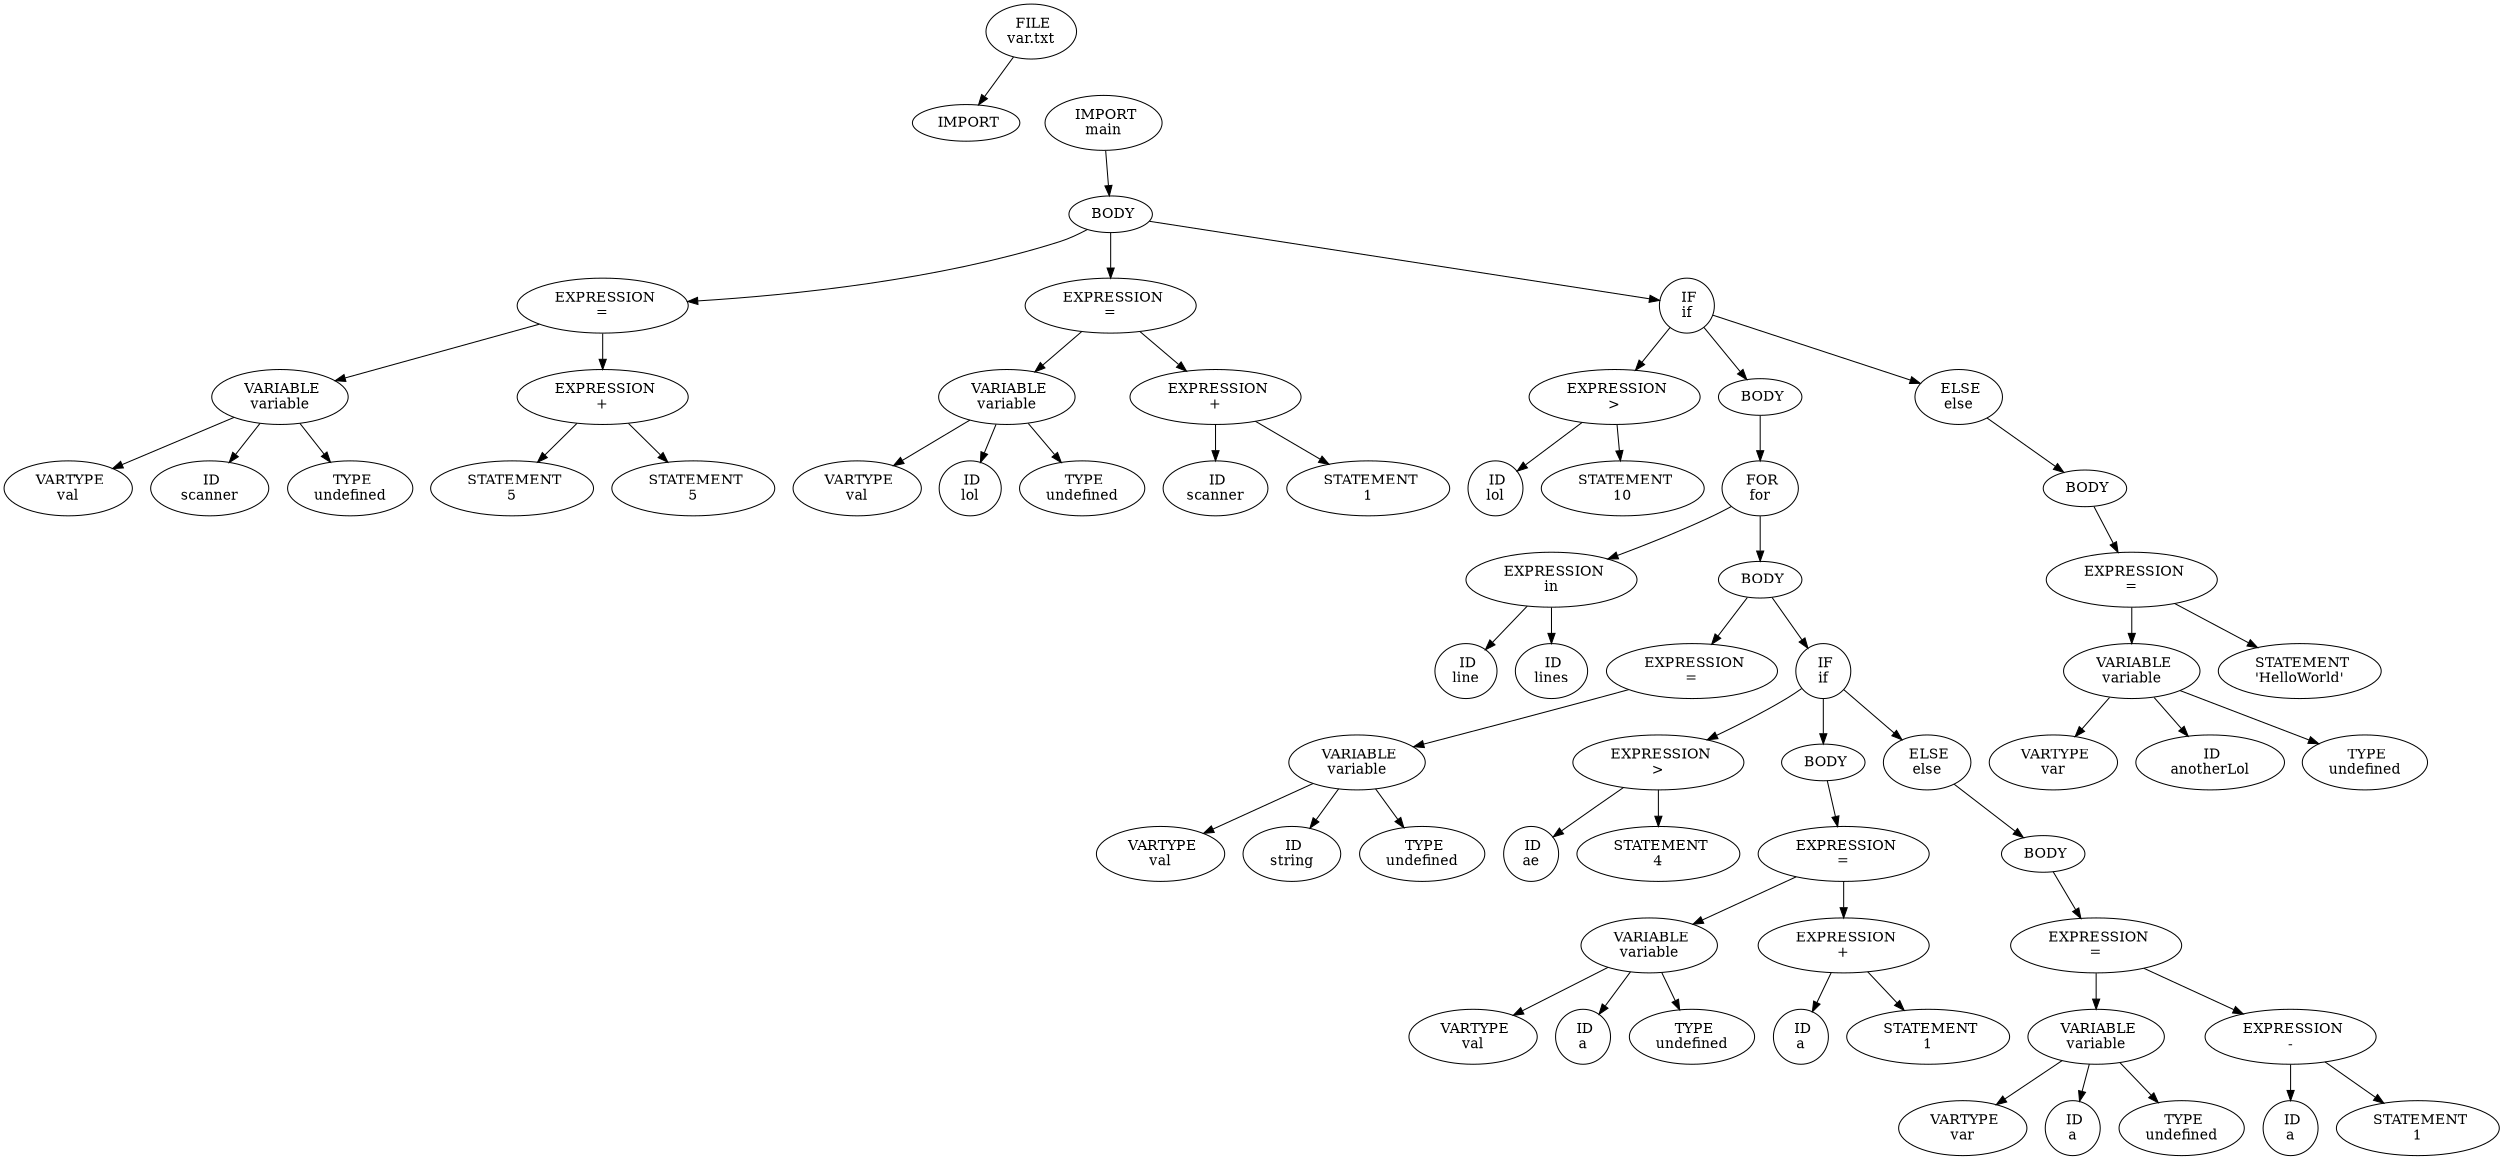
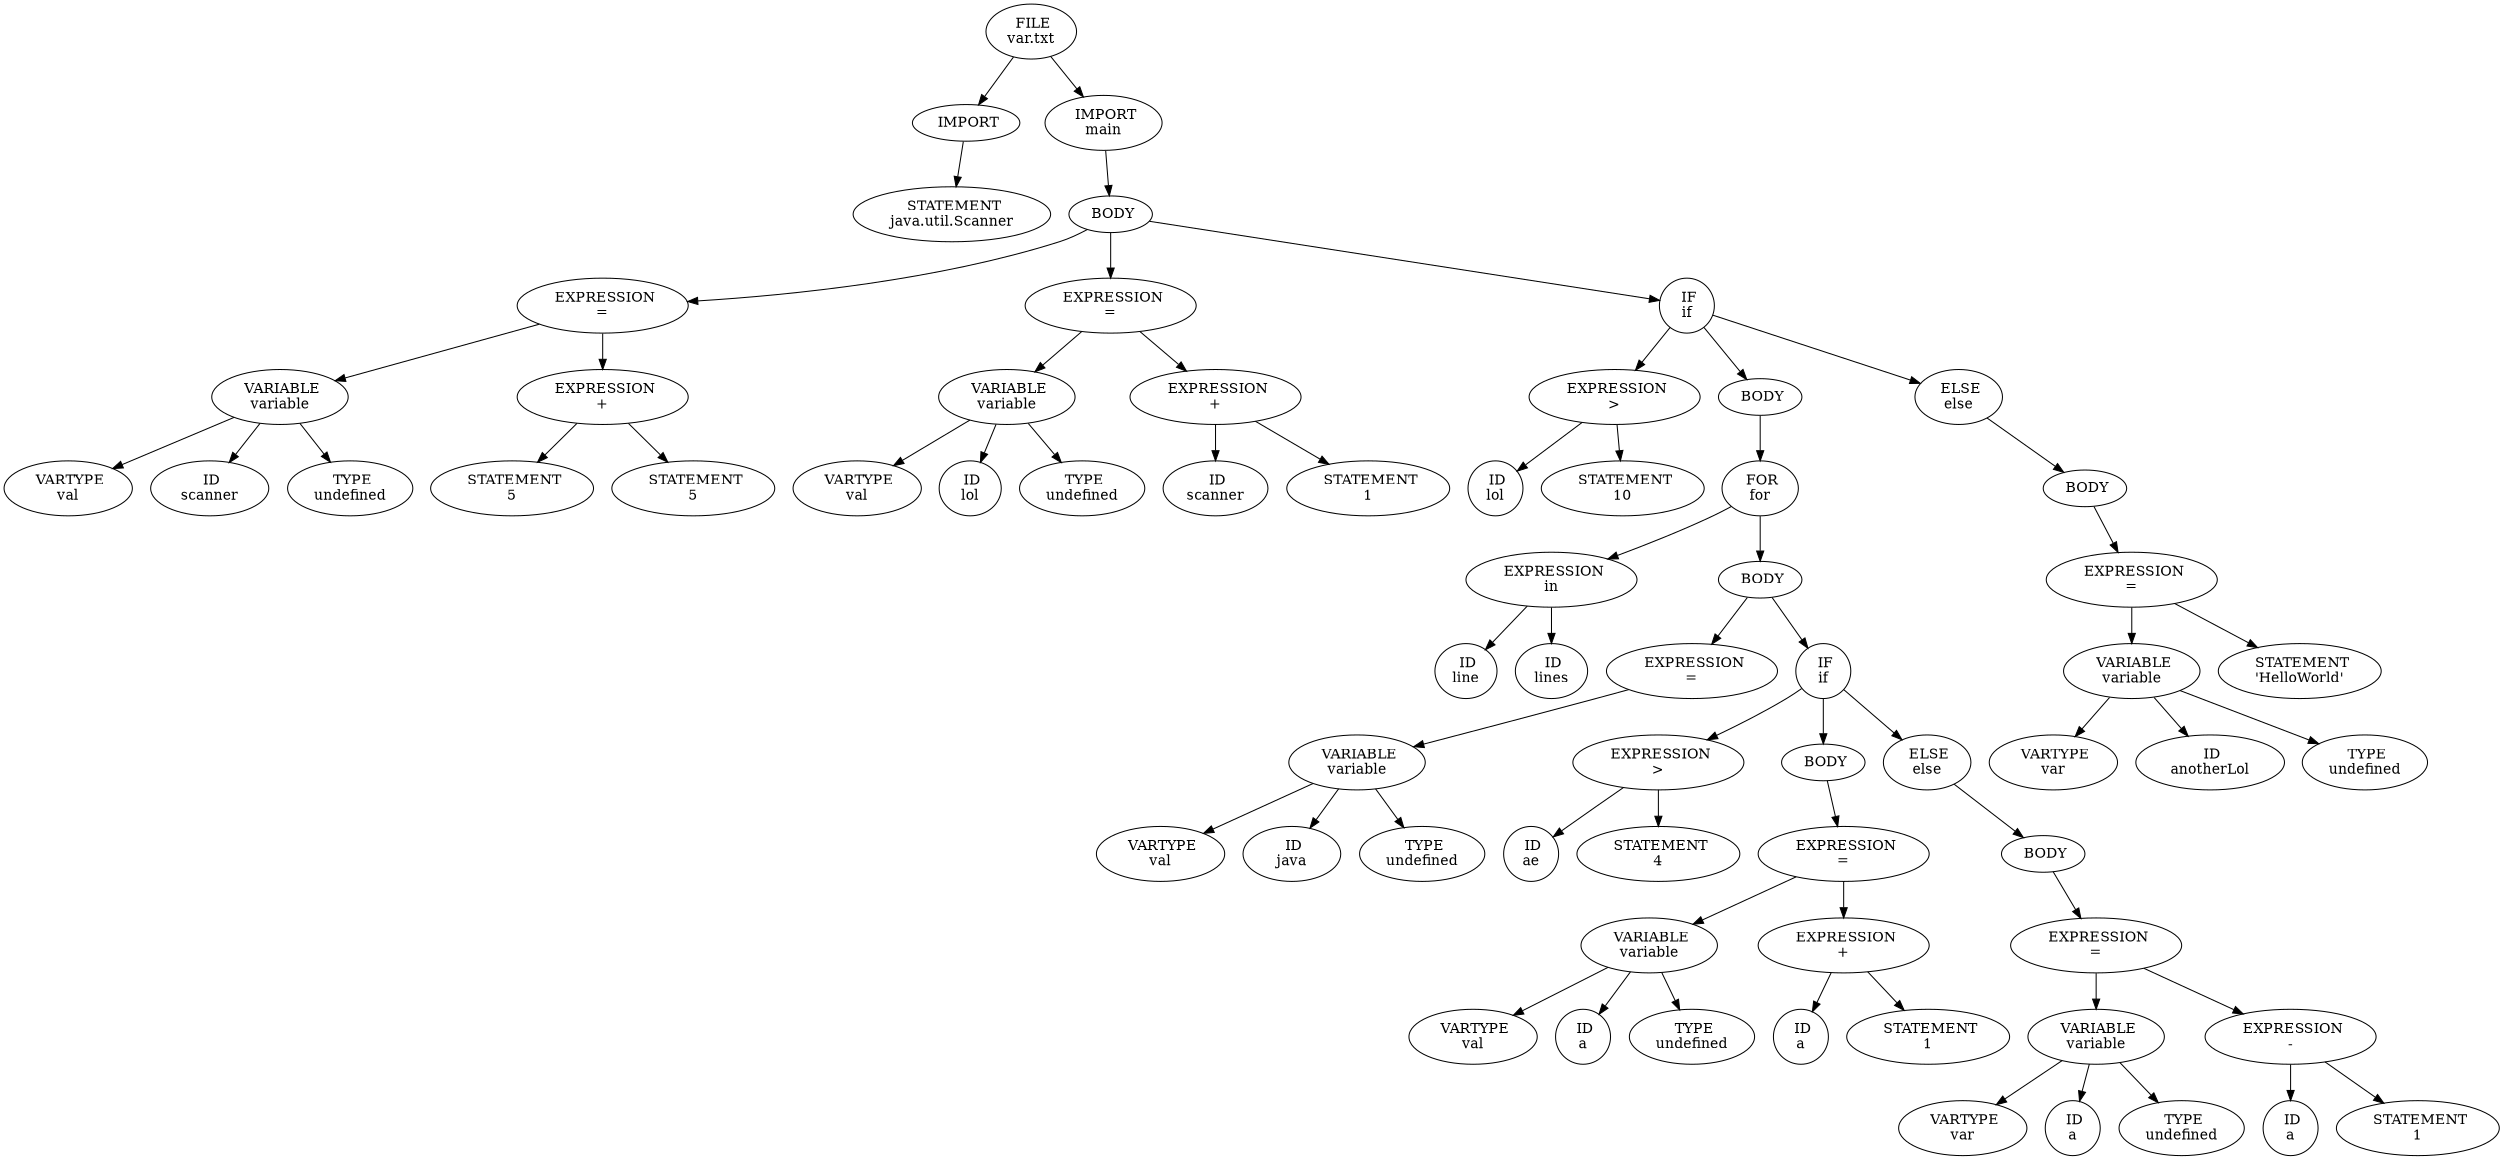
edge "FILE var.txt" -> "IMPORT main": added
node "STATEMENT java.util.Scanner": added
node "ID string": label "ID string" -> "ID java"
